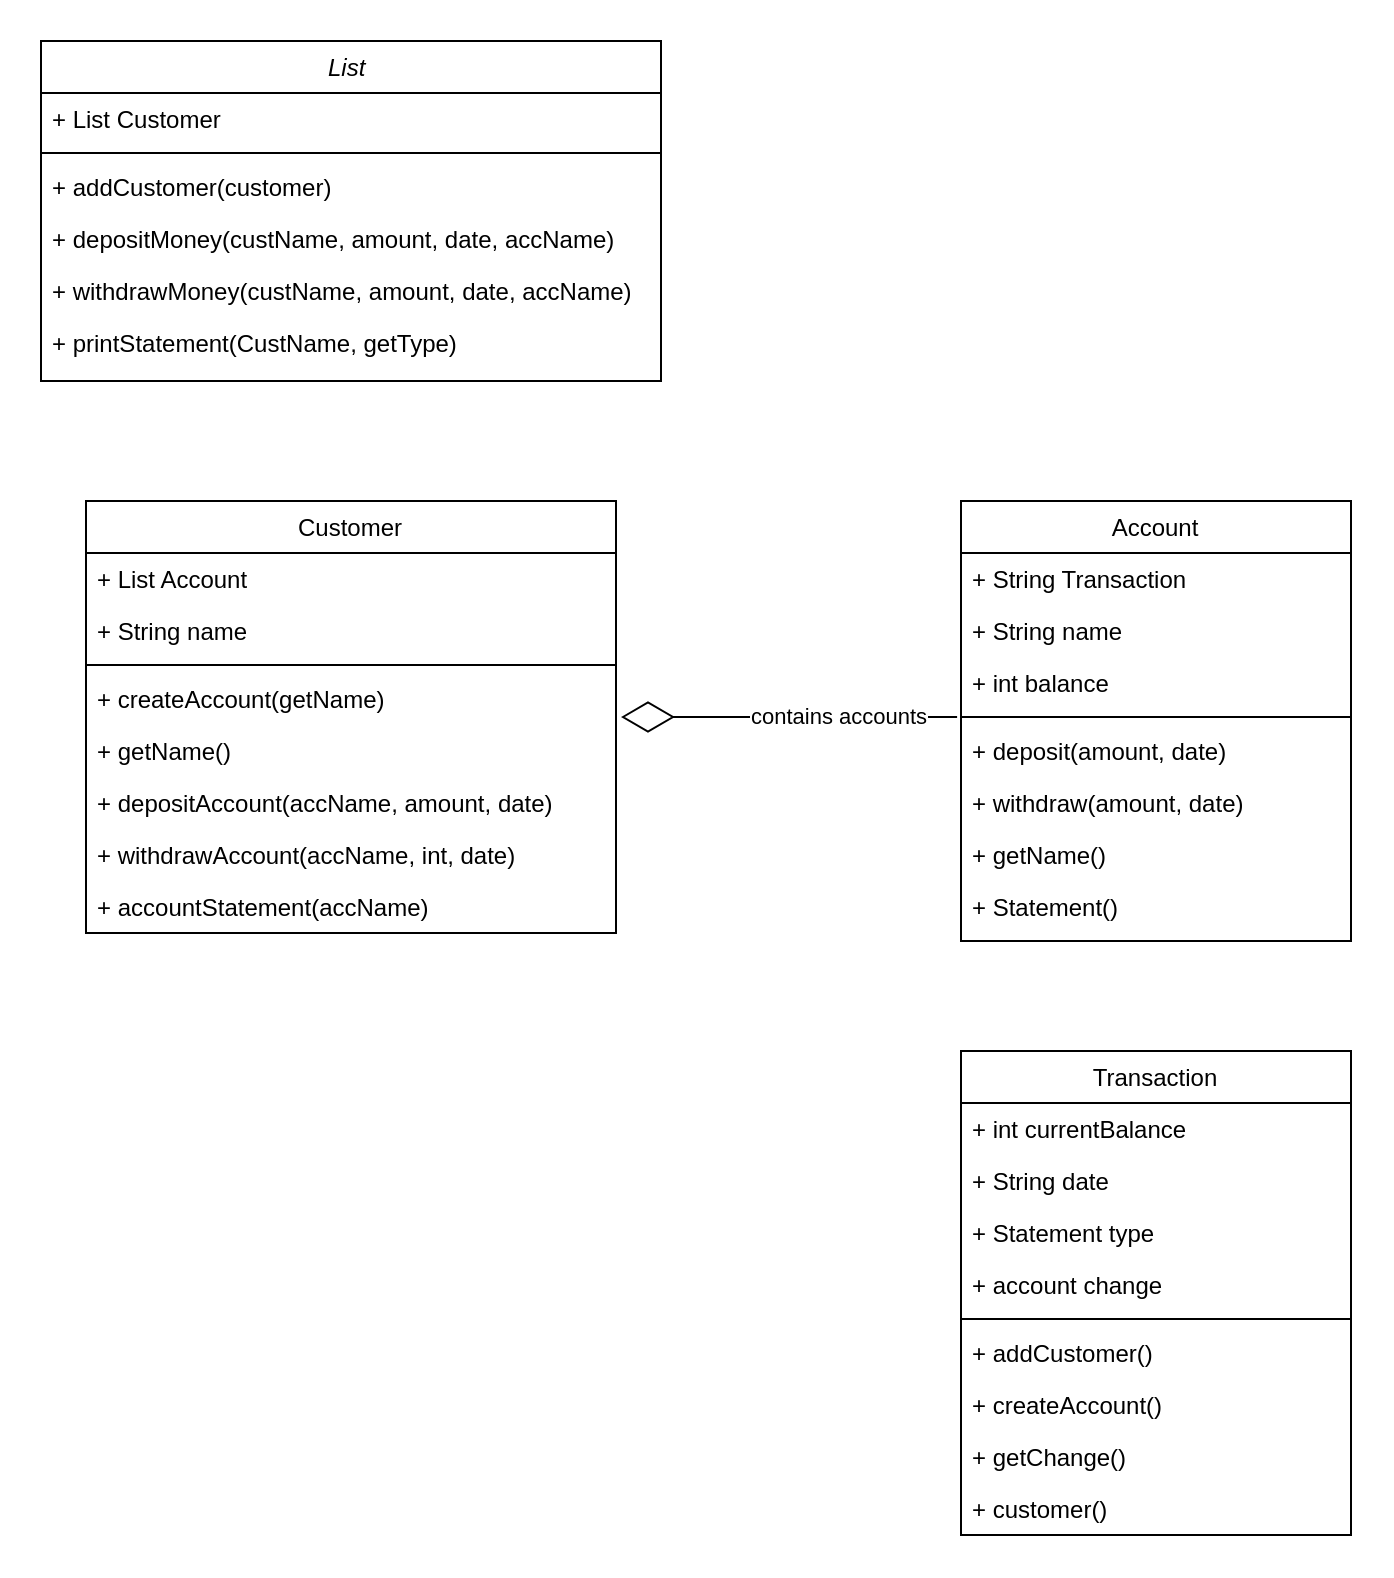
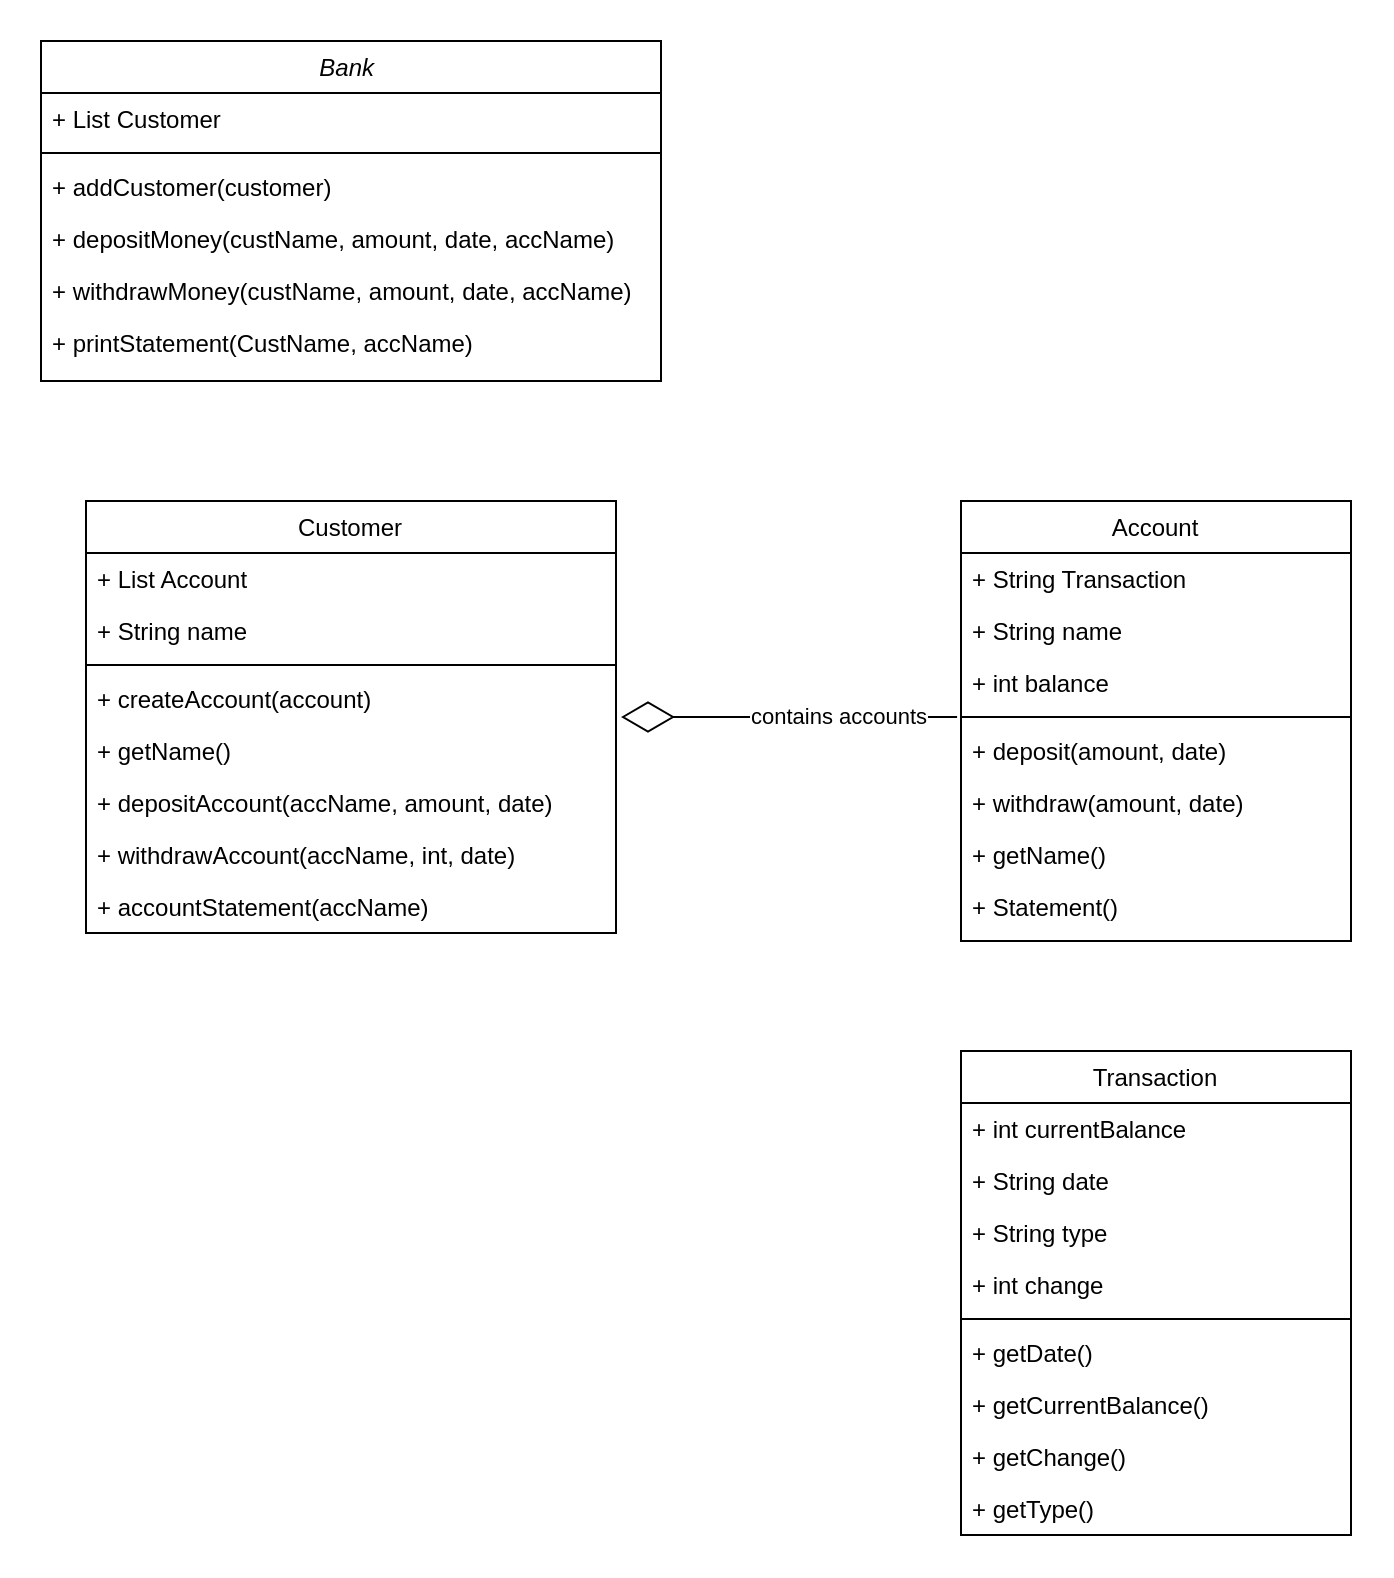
node "List": label "List" -> "Bank"
node "+ printStatement(CustName, getType)": label "+ printStatement(CustName, getType)" -> "+ printStatement(CustName, accName)"
node "+ createAccount(getName)": label "+ createAccount(getName)" -> "+ createAccount(account)"
node "+ Statement type": label "+ Statement type" -> "+ String type"
node "+ account change": label "+ account change" -> "+ int change"
node "+ addCustomer()": label "+ addCustomer()" -> "+ getDate()"
node "+ createAccount()": label "+ createAccount()" -> "+ getCurrentBalance()"
node "+ customer()": label "+ customer()" -> "+ getType()"
